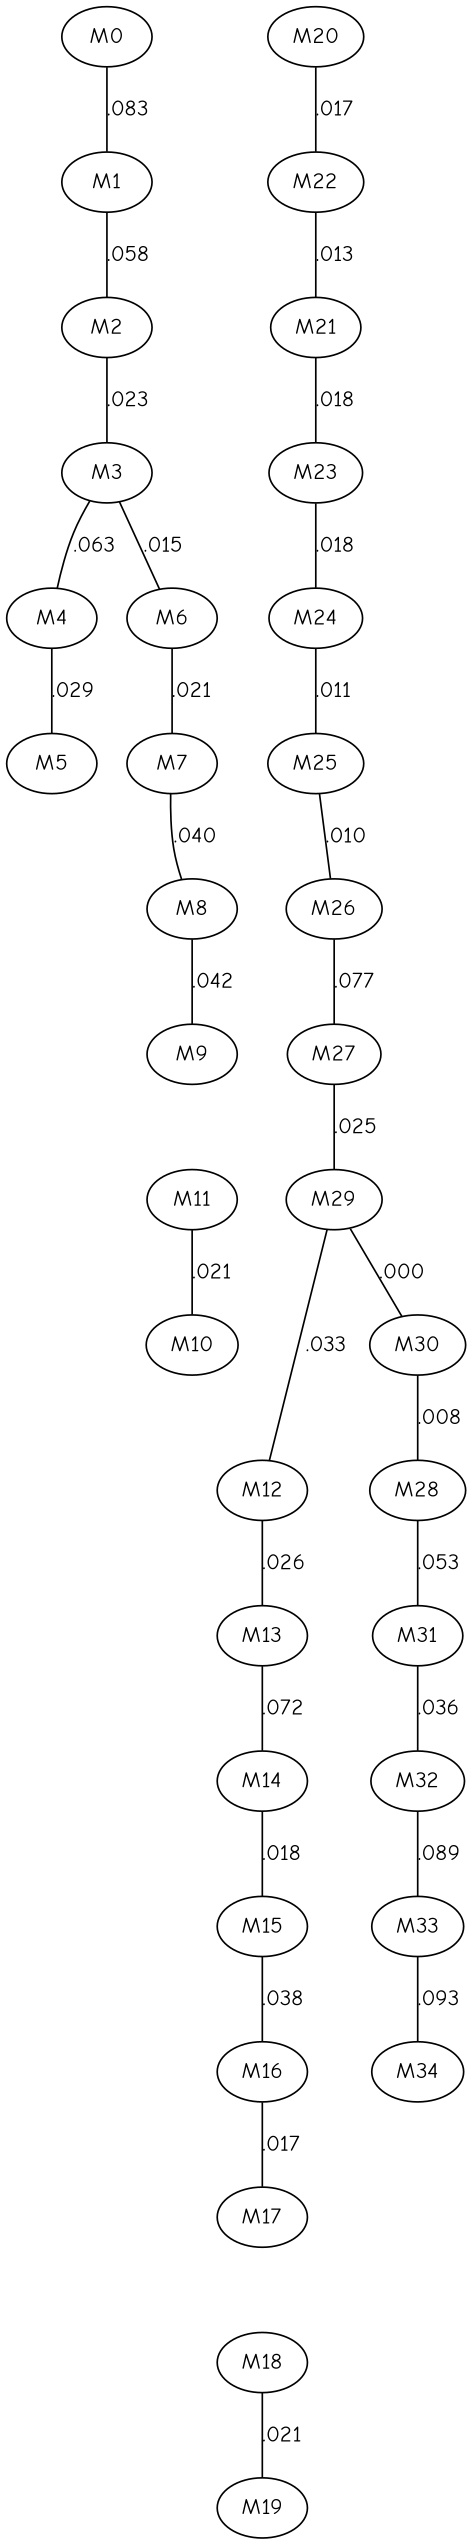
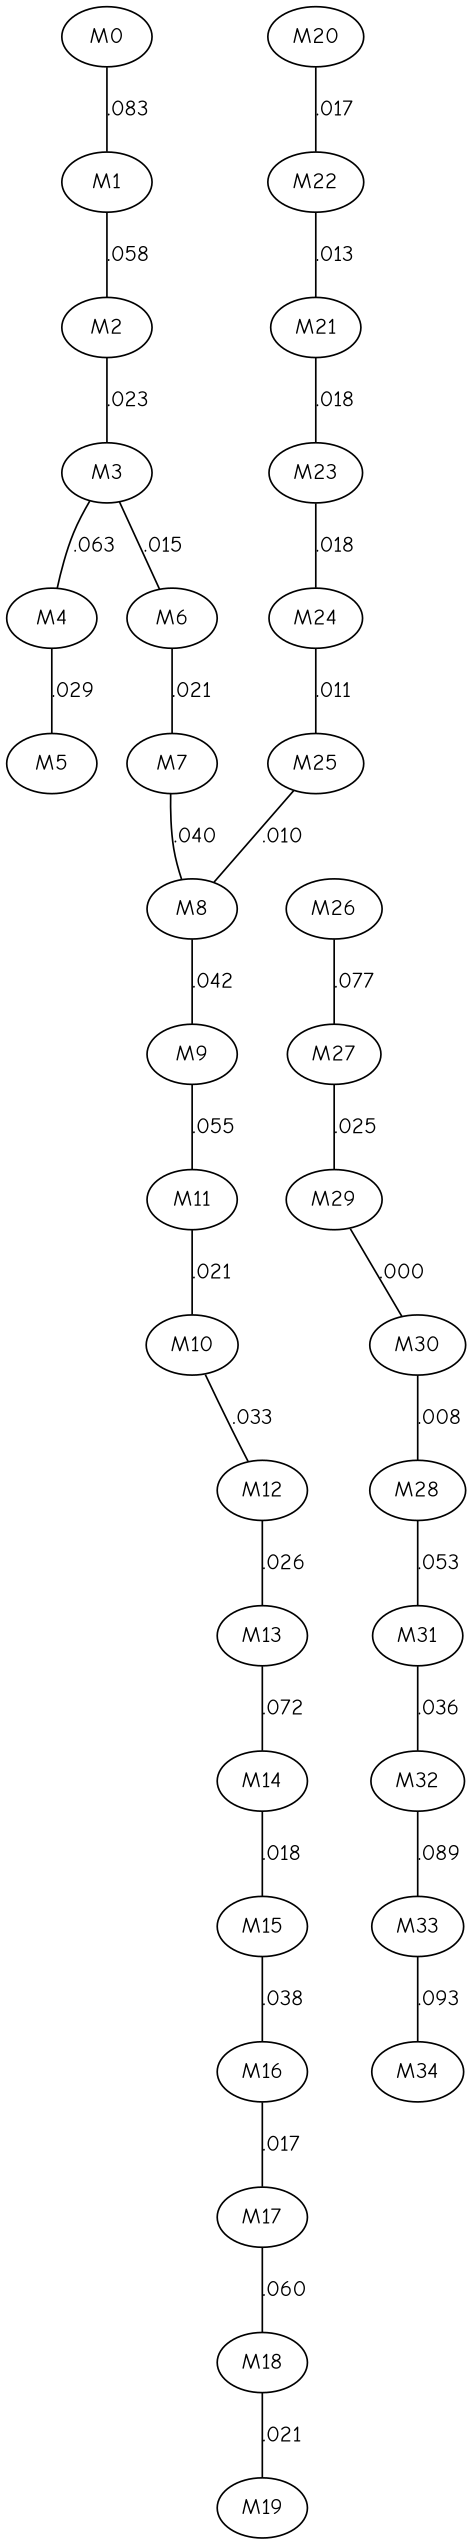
edge "M25" -- "M26": now "M25" -- "M8"
edge "M9" -- "M11": added, label ".055"
edge "M29" -- "M12": now "M10" -- "M12"
edge "M17" -- "M18": added, label ".060"
